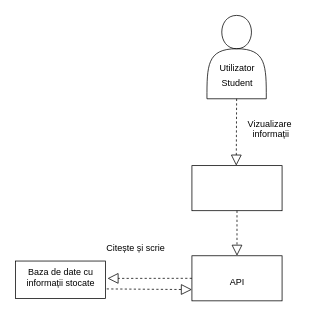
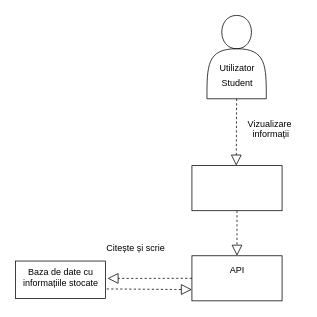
node "API": moved (237, 282) -> (237, 270)
node "informații stocate": label "informații stocate" -> "informațiile stocate"
